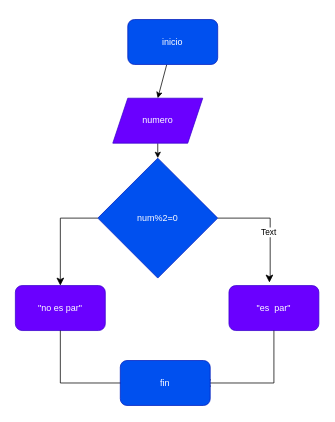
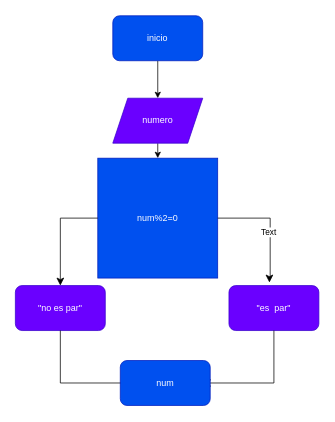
node "inicio": moved (173, 42) -> (158, 38)
node "num%2=0": shape diamond -> rectangle
node "fin": label "fin" -> "num"
